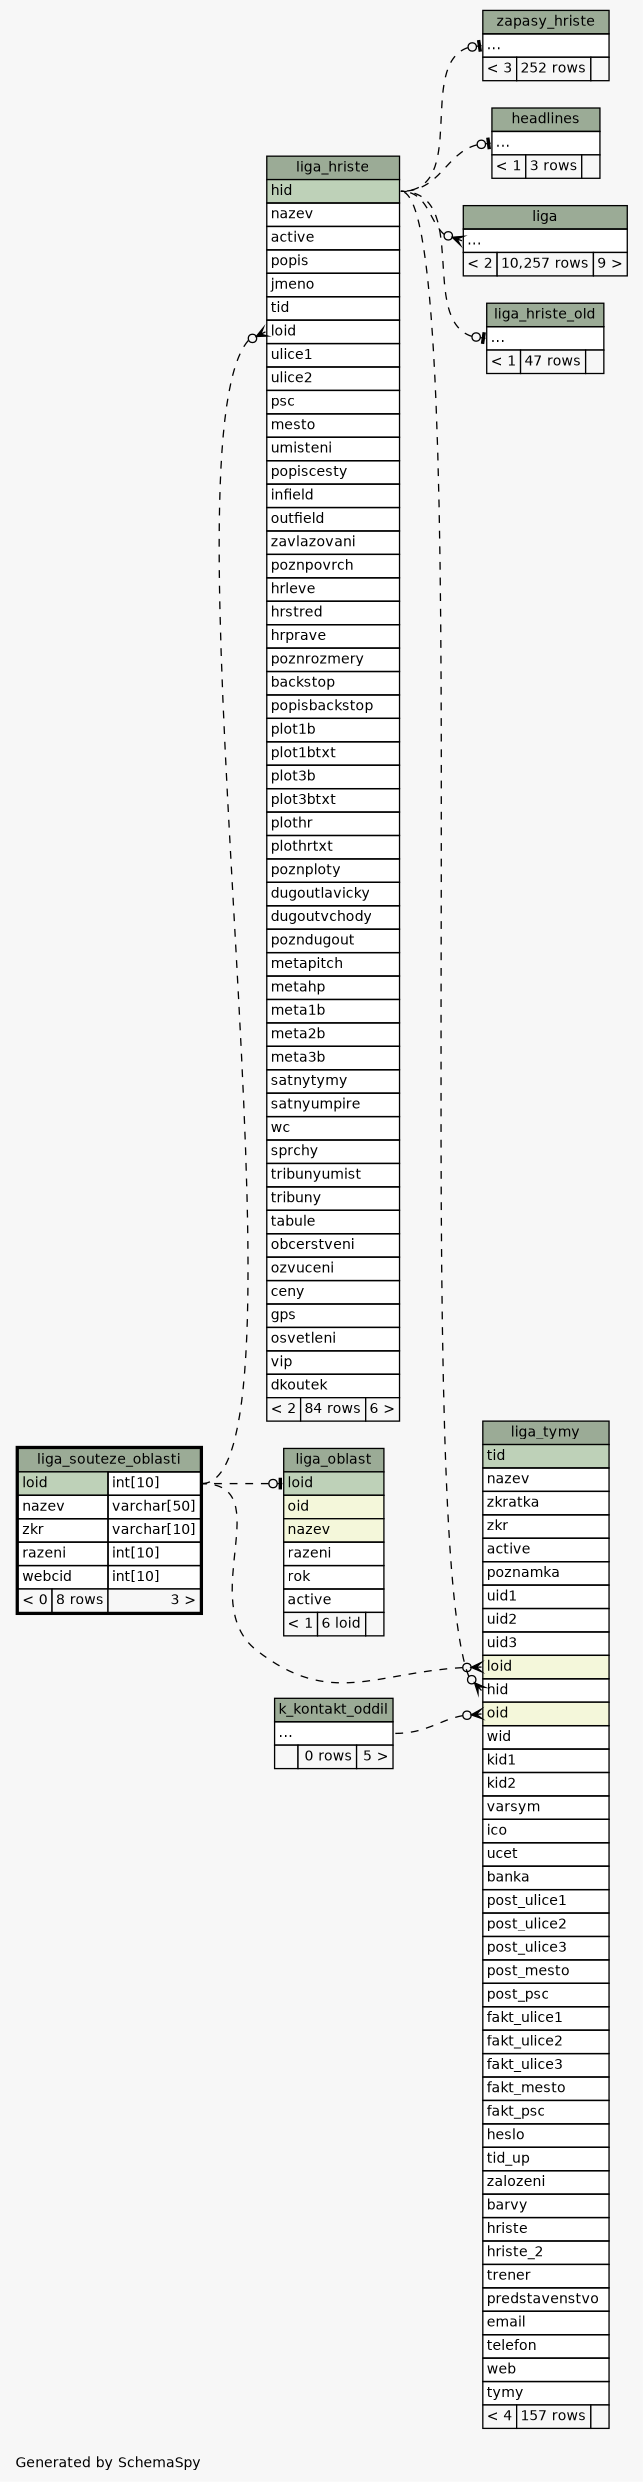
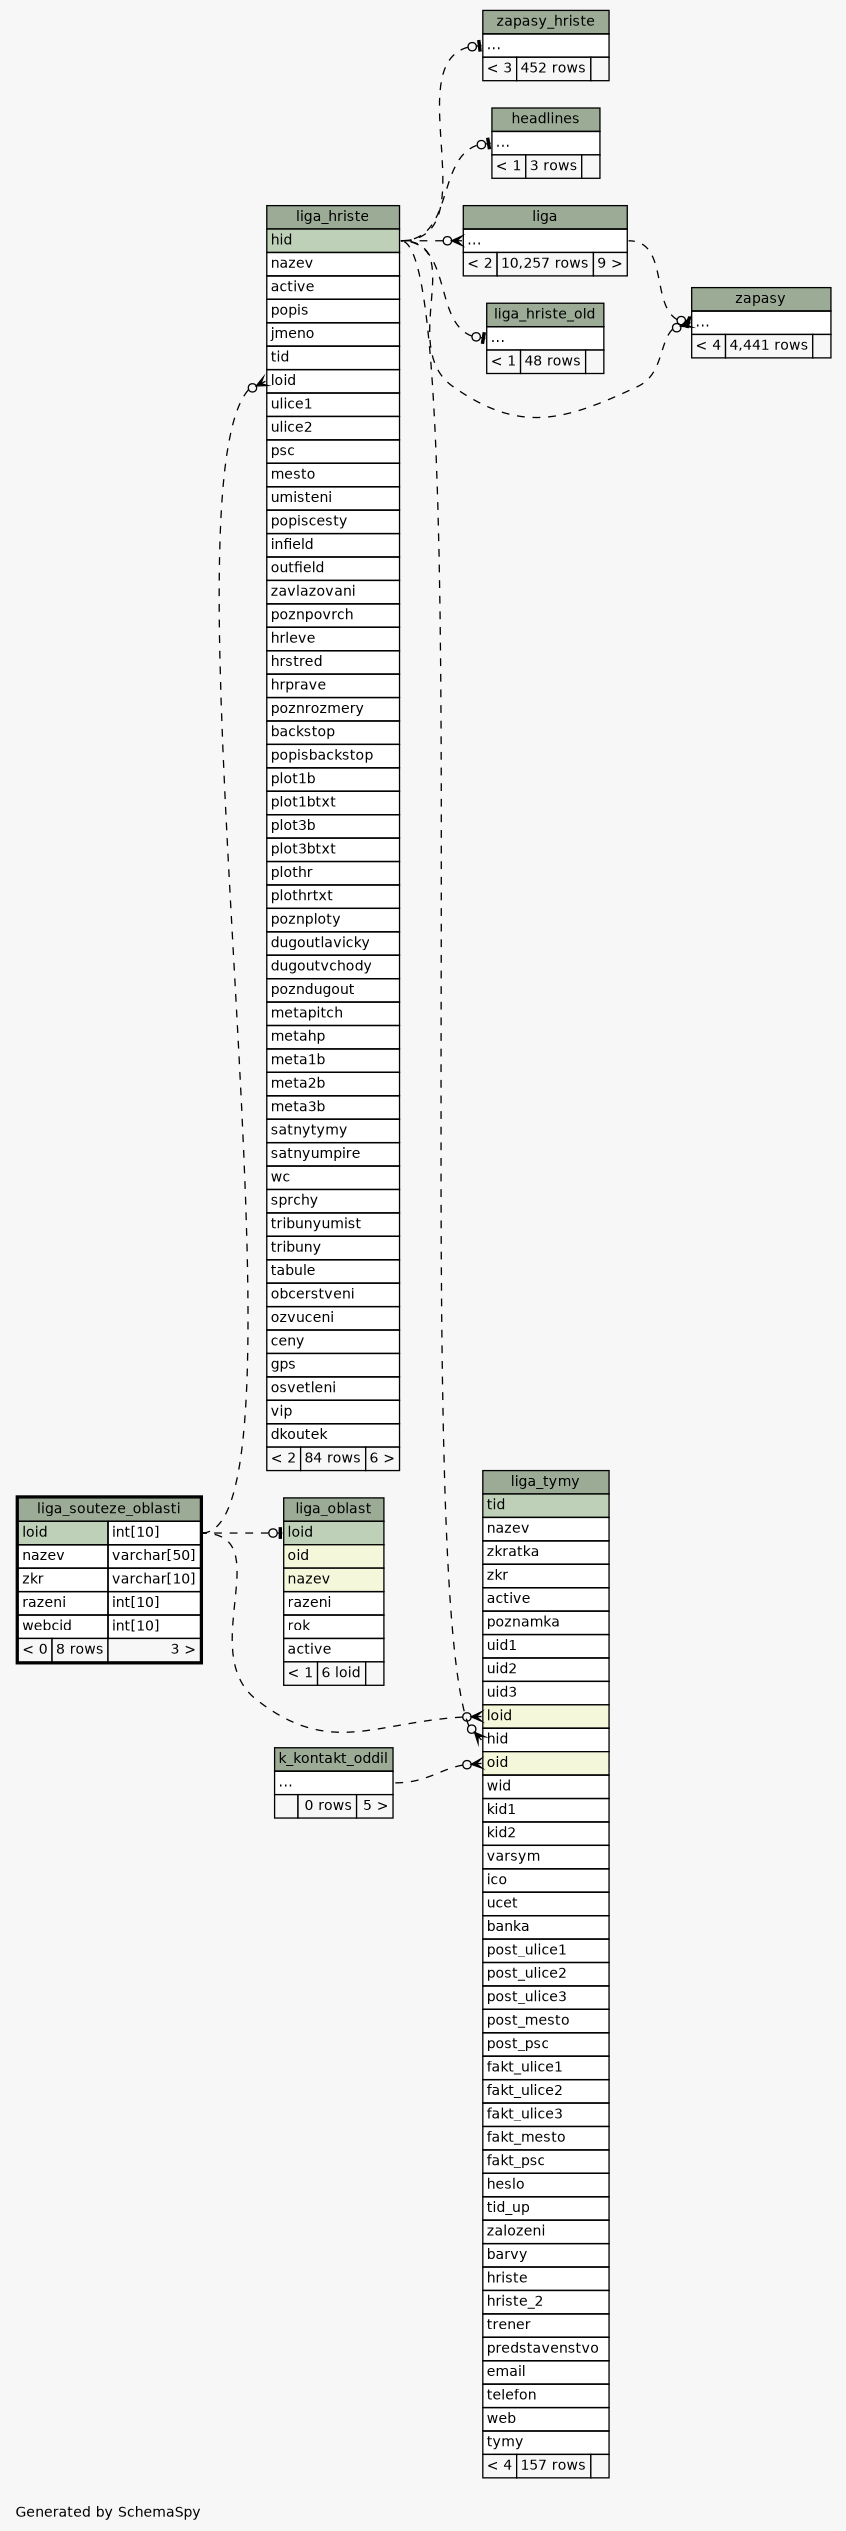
node "zapasy_hriste": text "252 rows" -> "452 rows"
node "zapasy": added
node "liga_hriste_old": text "47 rows" -> "48 rows"
